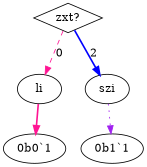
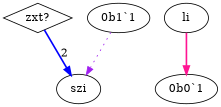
edge "zxt?" -> "li": removed, label "0"
edge "szi" -> "0b1`1": reversed
